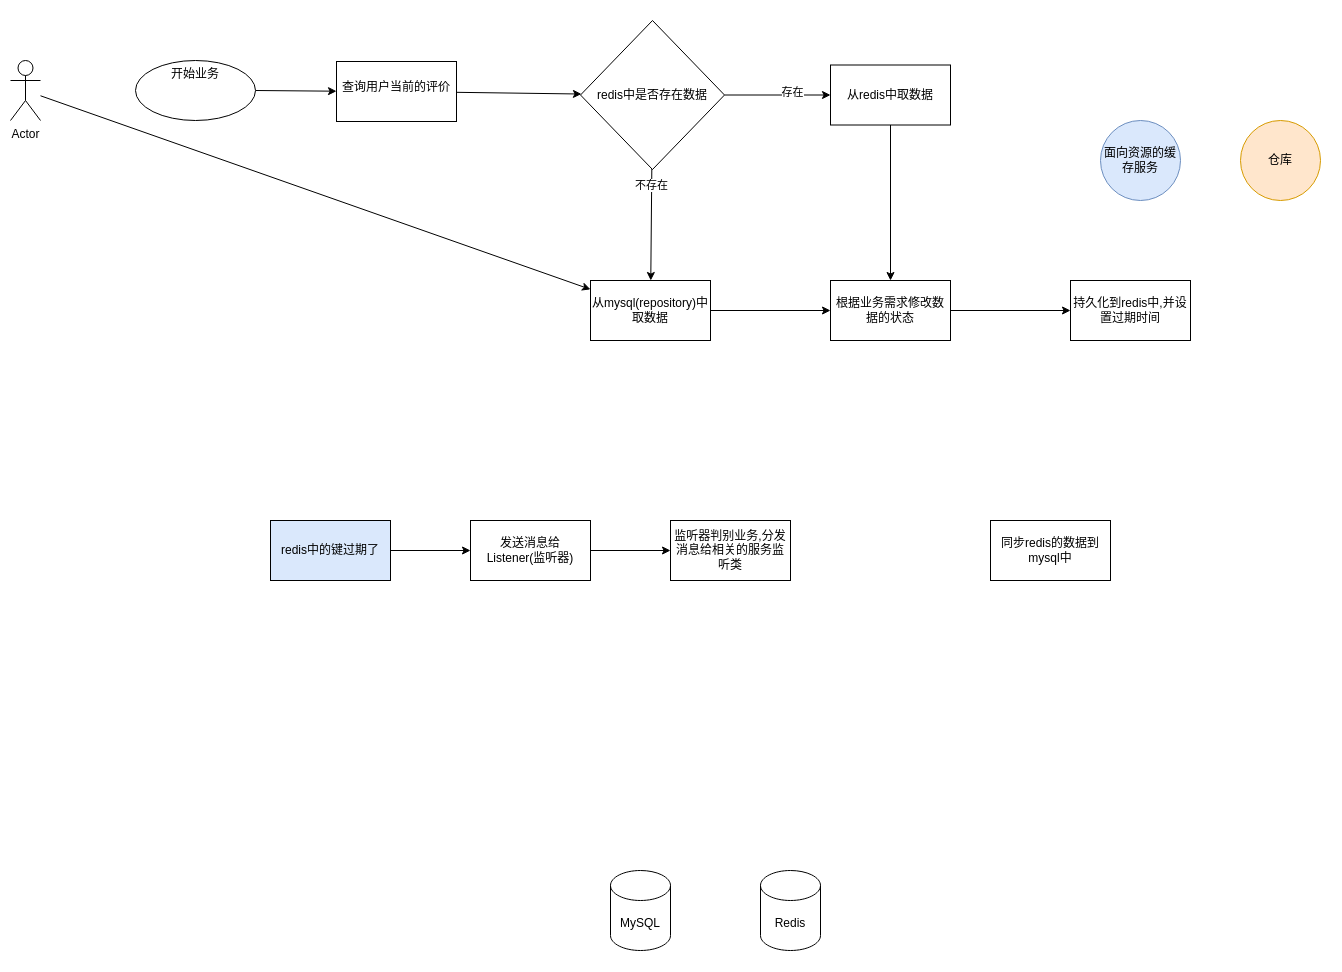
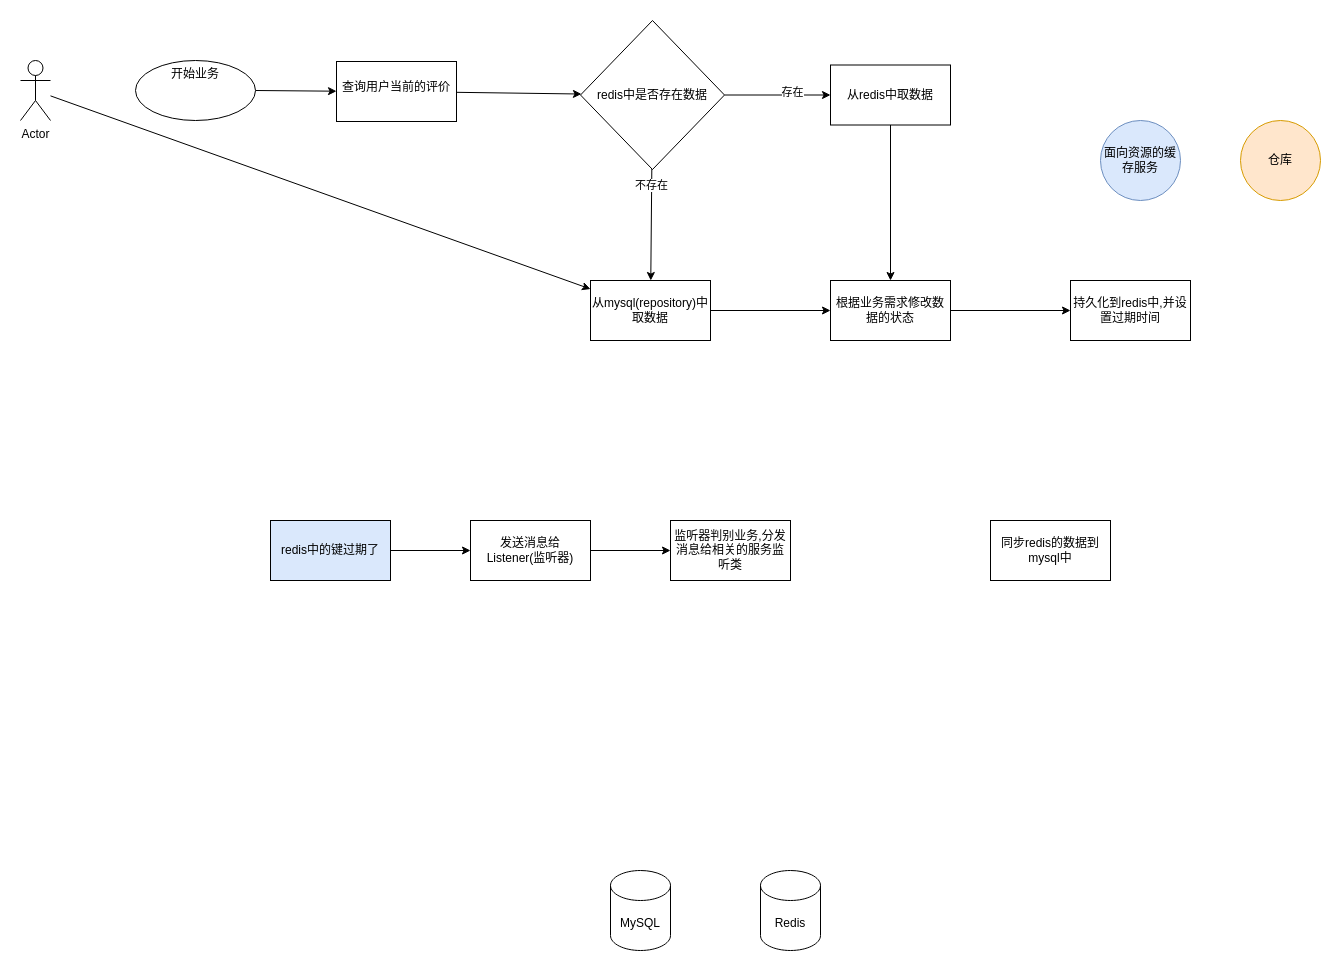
node "Actor": moved (26, 91) -> (36, 91)
